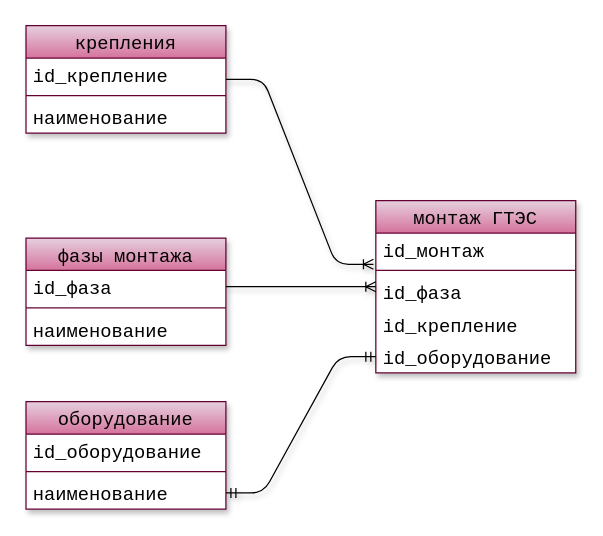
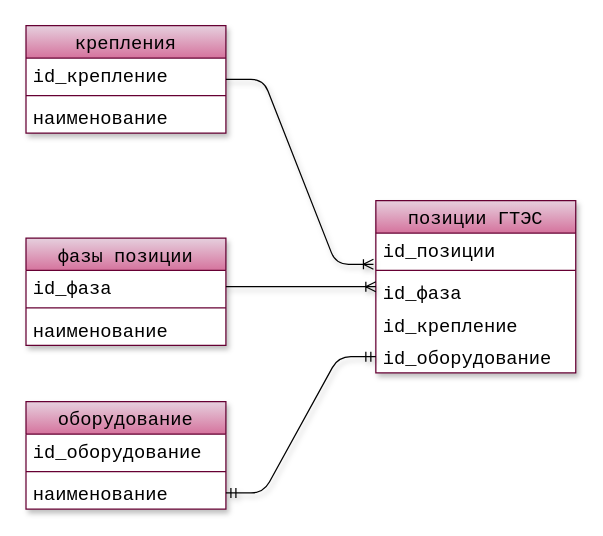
node "монтаж ГТЭС": label "монтаж ГТЭС" -> "позиции ГТЭС"
node "id_монтаж": label "id_монтаж" -> "id_позиции"
node "фазы монтажа": label "фазы монтажа" -> "фазы позиции"
